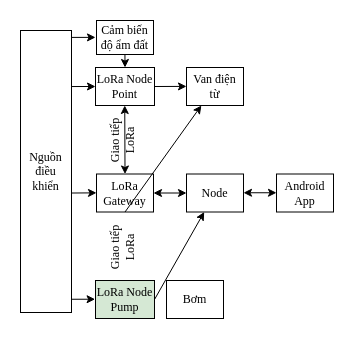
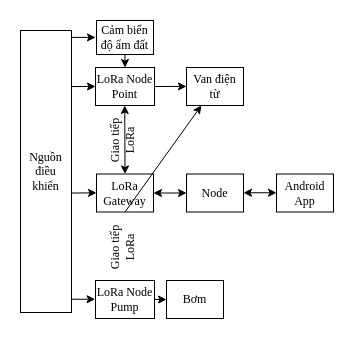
edge "LoRa Node Pump" -> "Node": now "LoRa Node Pump" -> "Bơm"
node "LoRa Node Pump": fillcolor #d5e8d4 -> #ffffff
